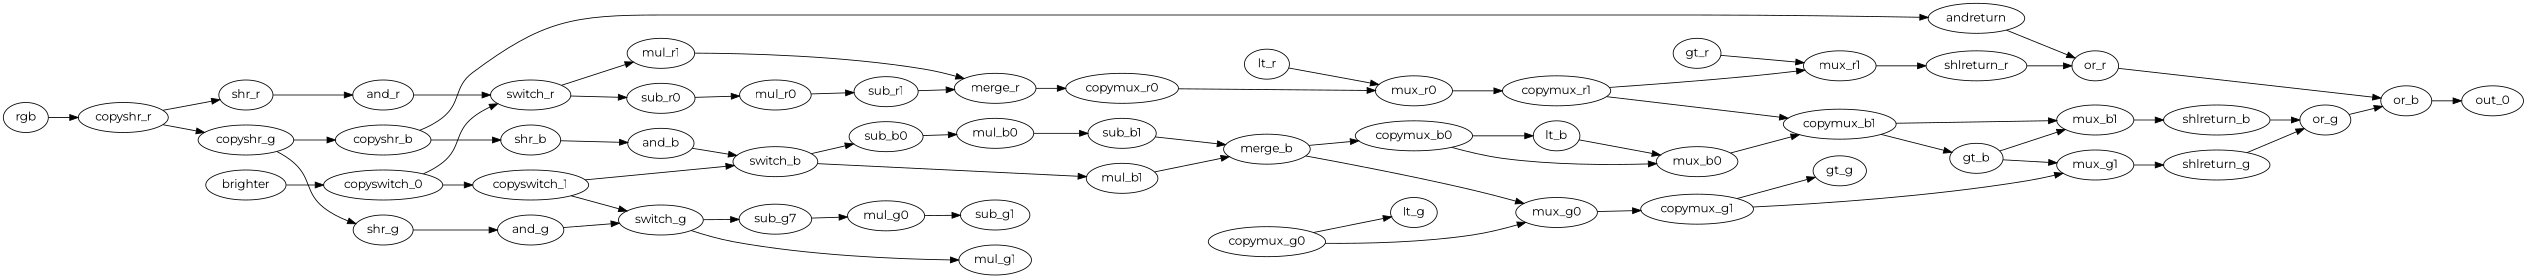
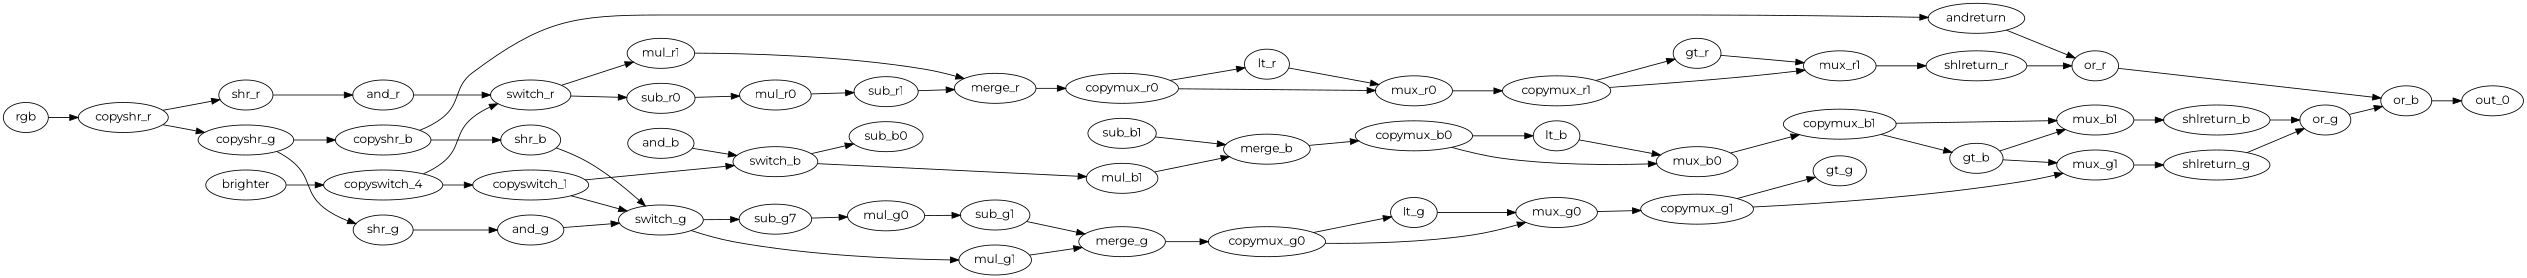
edge "copymux_r0" -> "lt_r": added
edge "copymux_r1" -> "copymux_b1": now "copymux_r1" -> "gt_r"
node "mul_b0": removed
edge "shr_b" -> "and_b": now "shr_b" -> "switch_g"
edge "merge_b" -> "mux_g0": now "lt_g" -> "mux_g0"
node "copyswitch_0": label "copyswitch_0" -> "copyswitch_4"
node "merge_g": added
